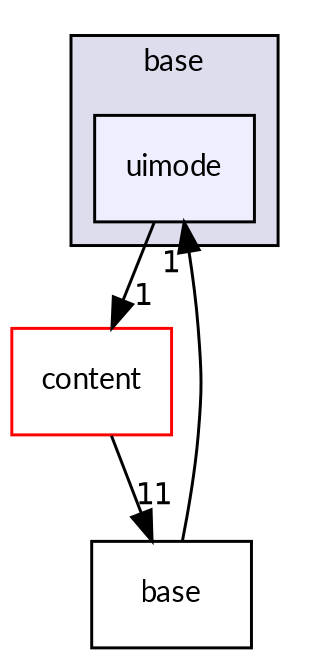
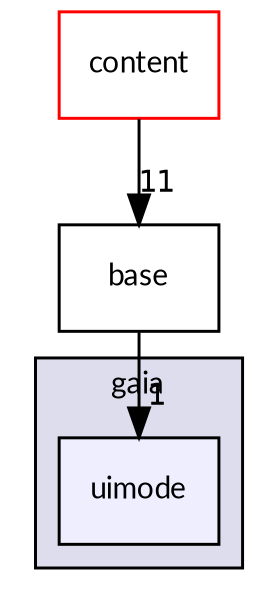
cluster "base": label "base" -> "gaia"
edge "uimode" -> "content": removed
